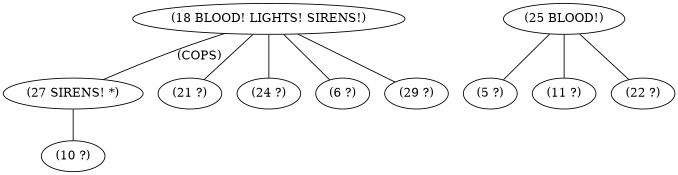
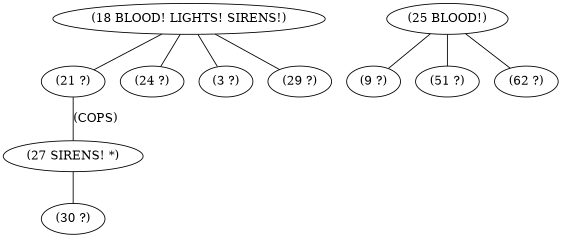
edge "(18 BLOOD! LIGHTS! SIRENS!)" -- "(27 SIRENS! *)": now "(21 ?)" -- "(27 SIRENS! *)"
node "(6 ?)": label "(6 ?)" -> "(3 ?)"
node "(5 ?)": label "(5 ?)" -> "(9 ?)"
node "(11 ?)": label "(11 ?)" -> "(51 ?)"
node "(22 ?)": label "(22 ?)" -> "(62 ?)"
node "(10 ?)": label "(10 ?)" -> "(30 ?)"
